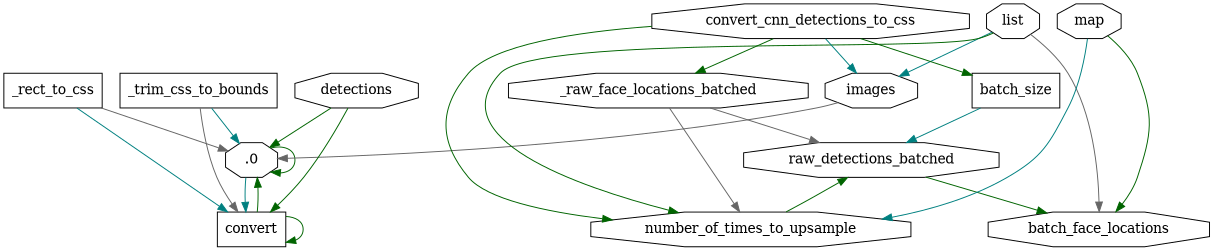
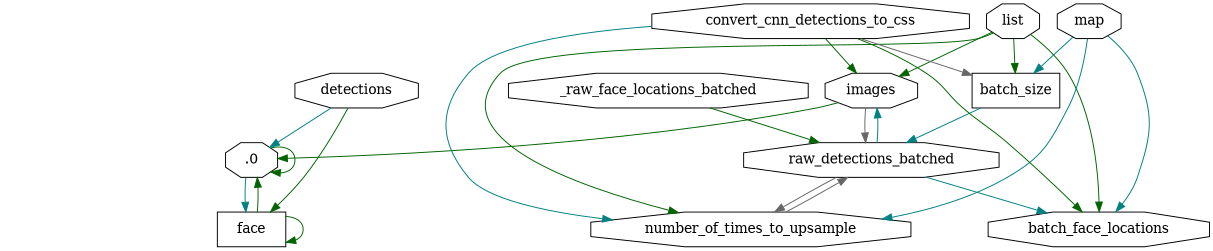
edge "list" -> "batch_size": added
edge "map" -> "batch_size": added
edge "convert_cnn_detections_to_css" -> "images": color teal -> darkgreen
edge "list" -> "images": color teal -> darkgreen
edge "convert_cnn_detections_to_css" -> "_raw_face_locations_batched": now "convert_cnn_detections_to_css" -> "batch_face_locations"
edge "convert_cnn_detections_to_css" -> "batch_size": color darkgreen -> gray40
node "_rect_to_css": removed
node "_trim_css_to_bounds": removed
edge "convert_cnn_detections_to_css" -> "number_of_times_to_upsample": color darkgreen -> teal
edge "list" -> "batch_face_locations": color gray40 -> darkgreen
edge "map" -> "batch_face_locations": color darkgreen -> teal
edge "images" -> "raw_detections_batched": added
edge "_raw_face_locations_batched" -> "raw_detections_batched": color gray40 -> darkgreen
edge "detections" -> ".0": color darkgreen -> teal
edge "raw_detections_batched" -> "images": added
edge "images" -> ".0": color gray40 -> darkgreen
edge "_raw_face_locations_batched" -> "number_of_times_to_upsample": now "raw_detections_batched" -> "number_of_times_to_upsample"
edge "raw_detections_batched" -> "batch_face_locations": color darkgreen -> teal
edge "number_of_times_to_upsample" -> "raw_detections_batched": color darkgreen -> gray40
node "convert": label "convert" -> "face"
